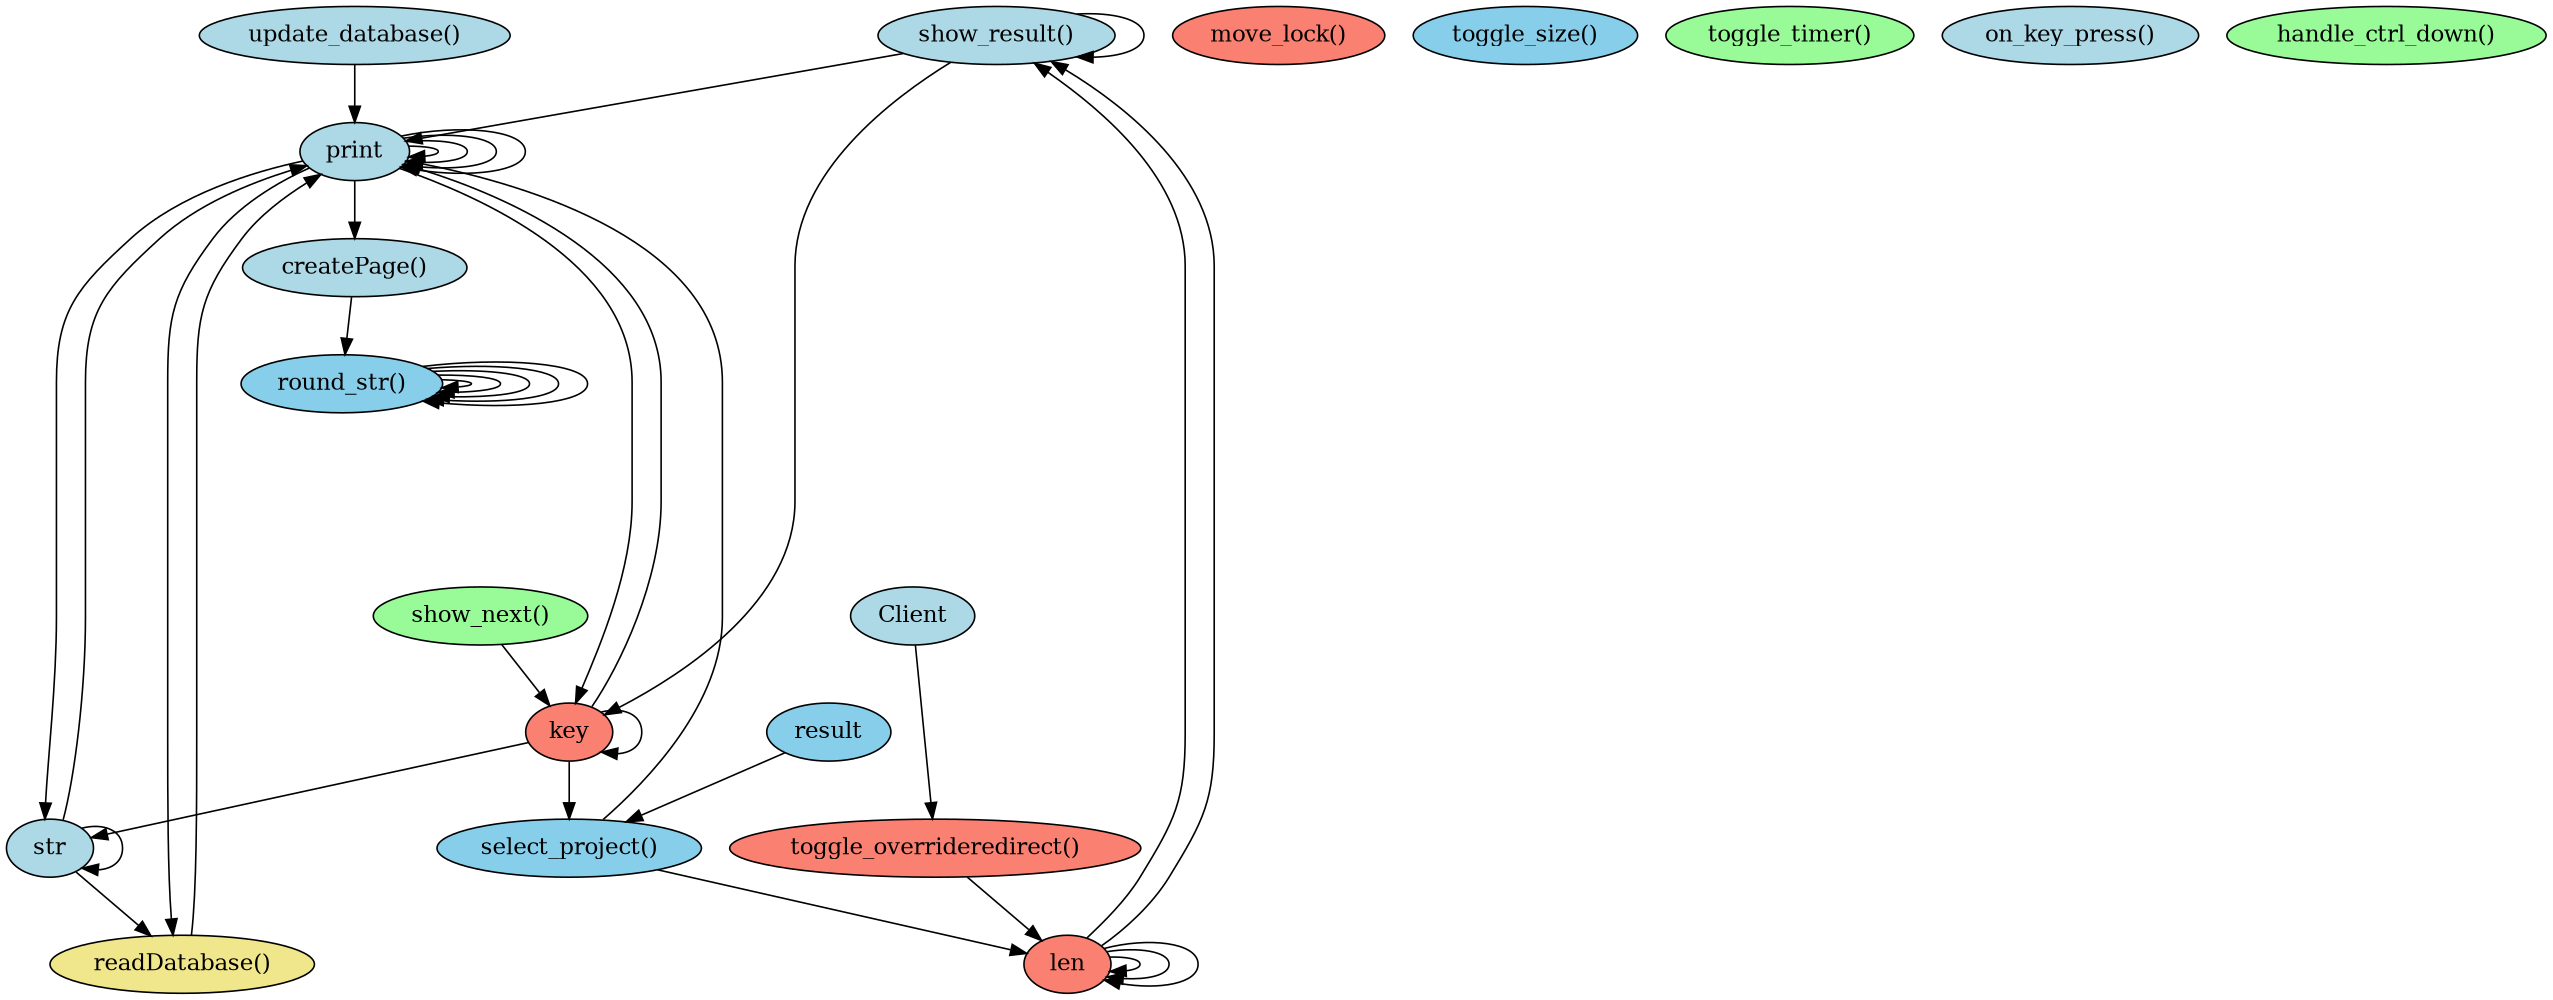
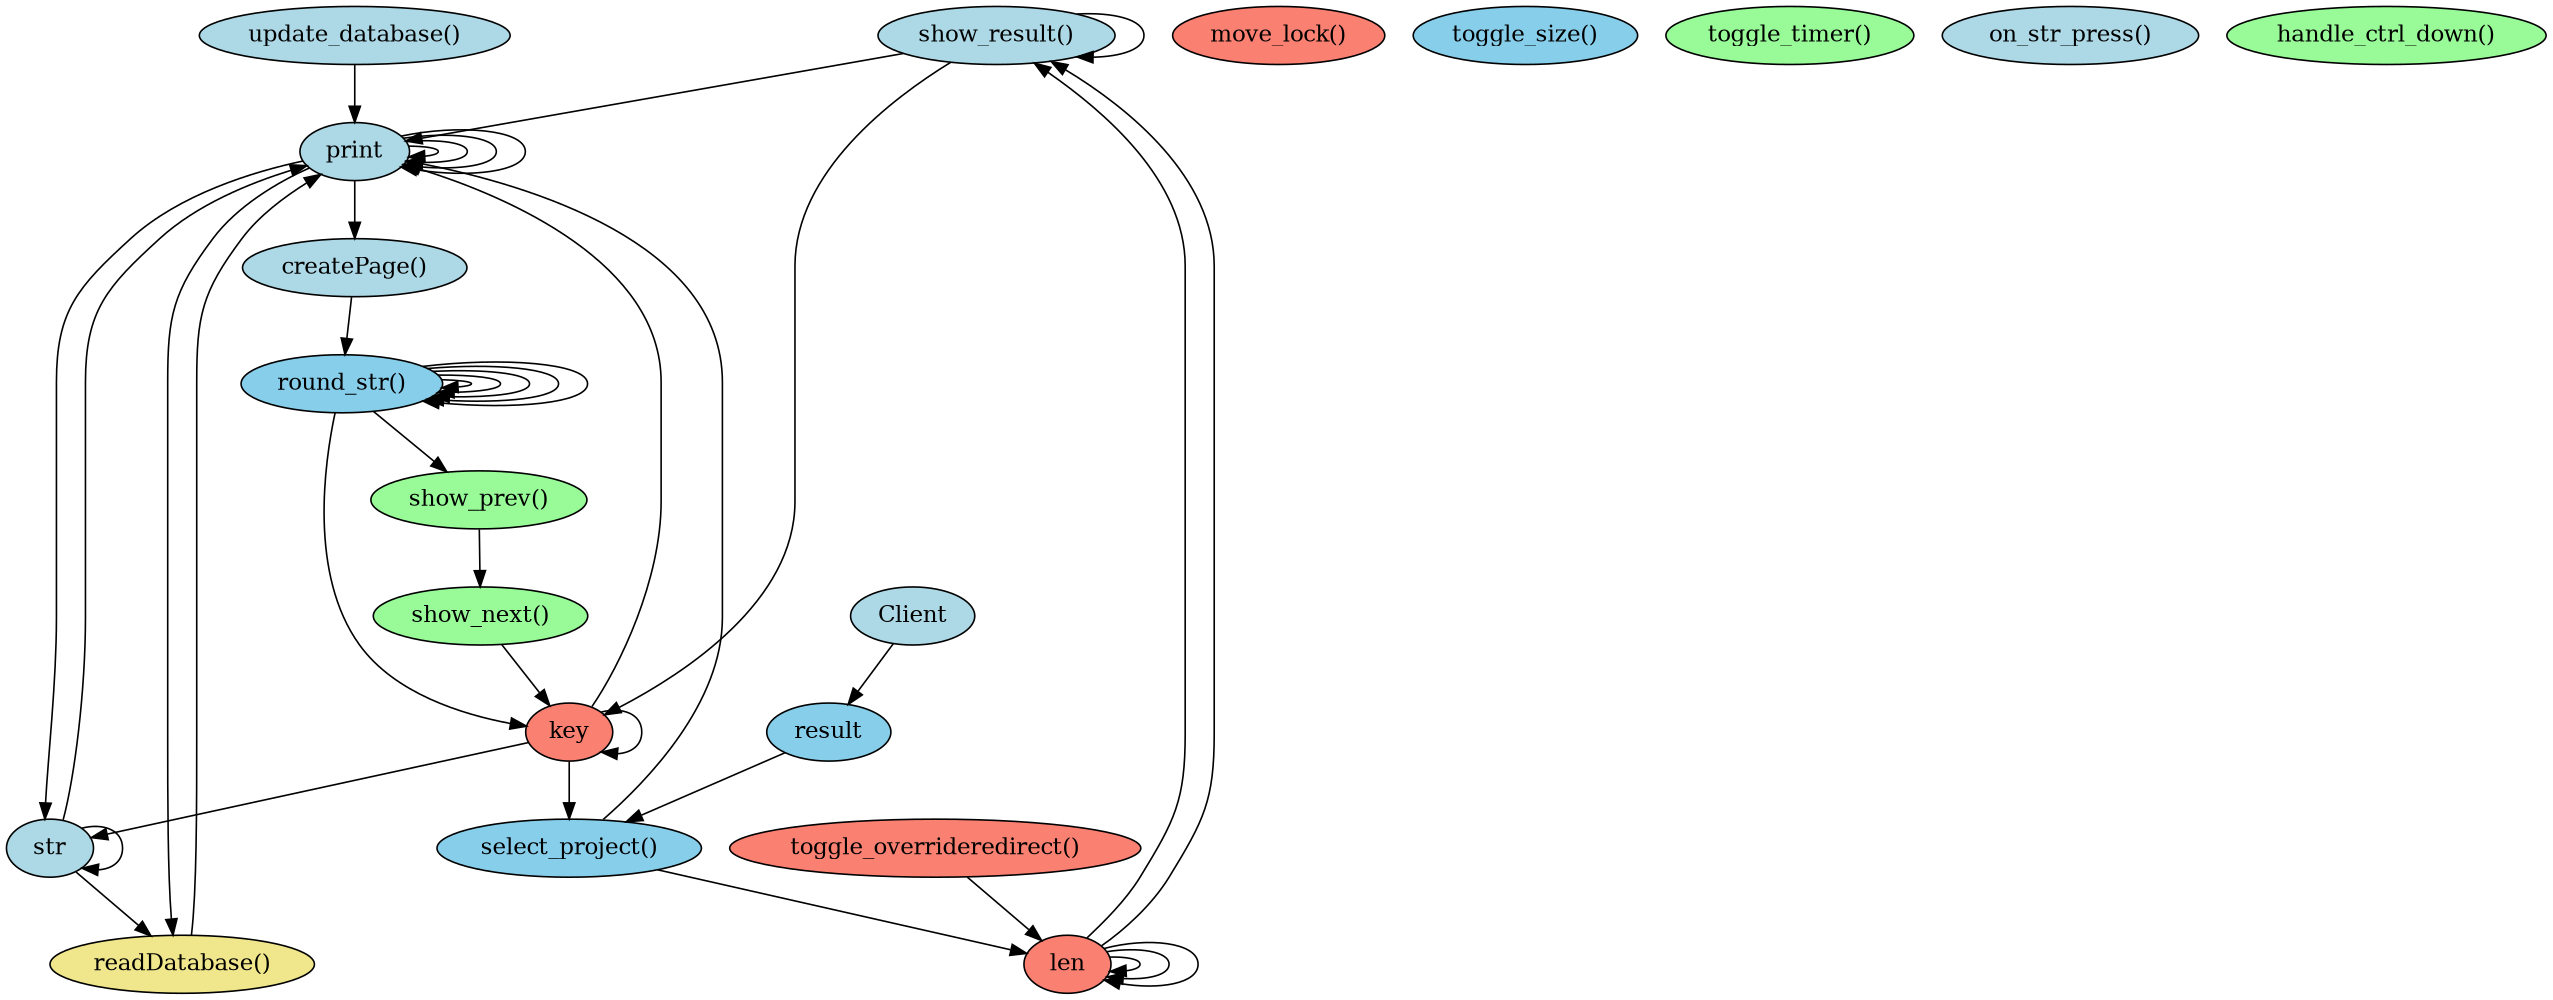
node "on_key_press()": label "on_key_press()" -> "on_str_press()"
edge "print" -> "key": now "round_str()" -> "key"
node "show_prev()": added
edge "Client" -> "toggle_overrideredirect()": now "Client" -> "result"
